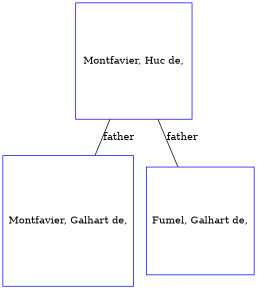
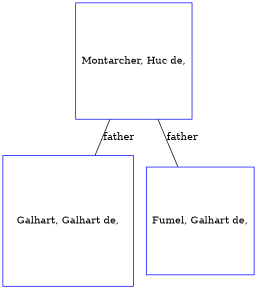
node "Montfavier, Huc de,": label "Montfavier, Huc de," -> "Montarcher, Huc de,"
node "Montfavier, Galhart de,": label "Montfavier, Galhart de," -> "Galhart, Galhart de,"
